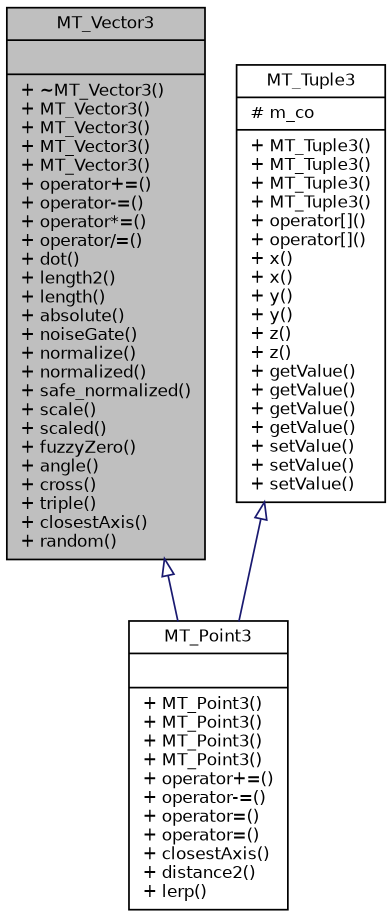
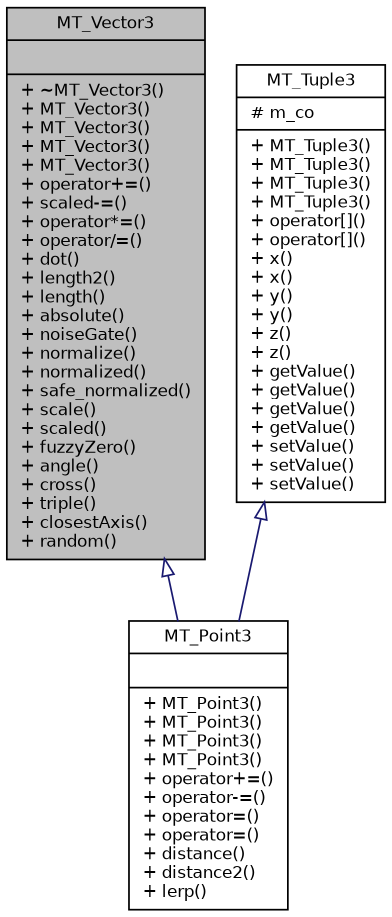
node "MT_Vector3": text "+ operator-=()" -> "+ scaled-=()"
node "MT_Point3": text "+ closestAxis()" -> "+ distance()"
